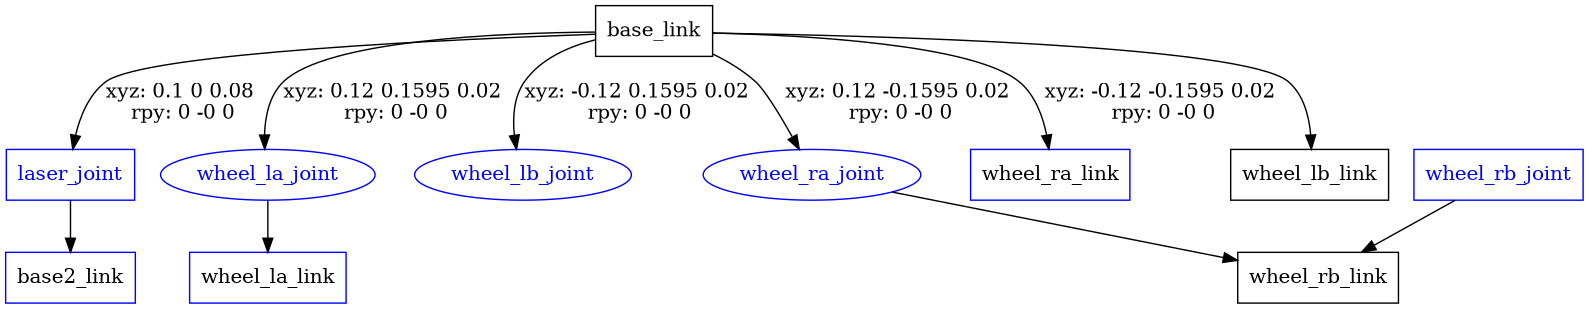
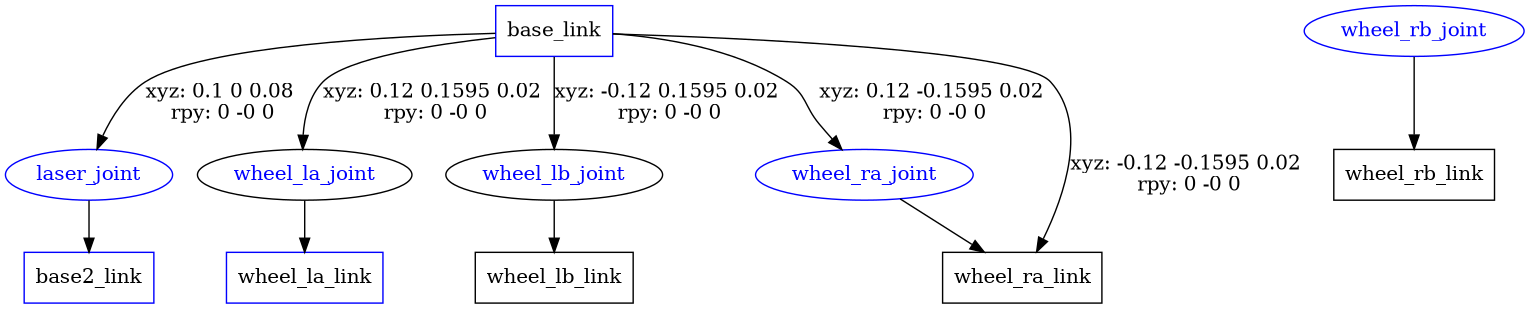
node "base_link": color black -> blue
edge "base_link" -> "wheel_lb_link": now "wheel_lb_joint" -> "wheel_lb_link"
node "laser_joint": shape box -> ellipse
node "wheel_la_joint": color blue -> black
node "wheel_lb_joint": color blue -> black
node "wheel_ra_link": color blue -> black
node "wheel_rb_joint": shape box -> ellipse
edge "wheel_ra_joint" -> "wheel_rb_link": now "wheel_ra_joint" -> "wheel_ra_link"
